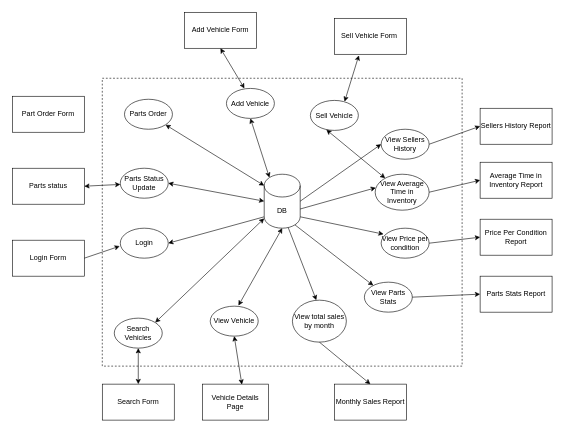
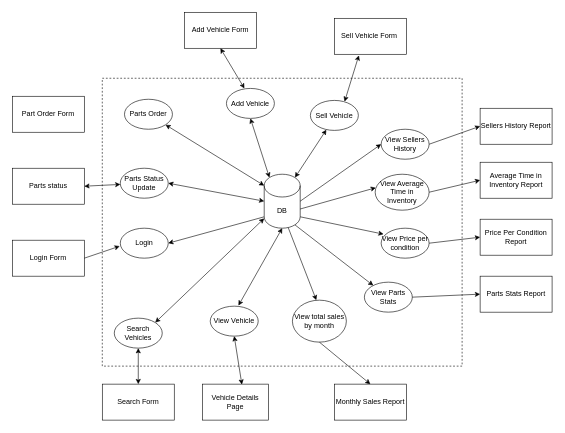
edge "Sell Vehicle" -- "View Average Time in Inventory": now "Sell Vehicle" -- "DB"
